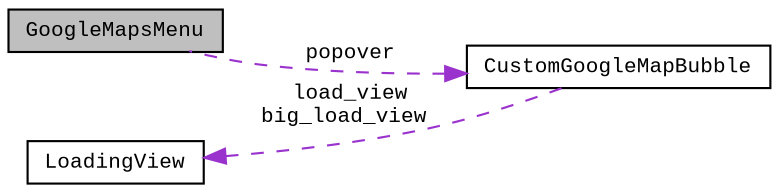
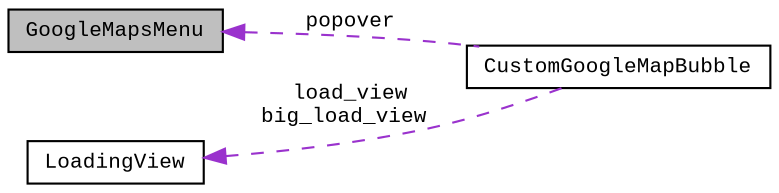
edge "GoogleMapsMenu" -> "CustomGoogleMapBubble": reversed
